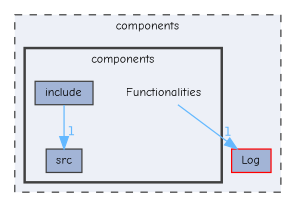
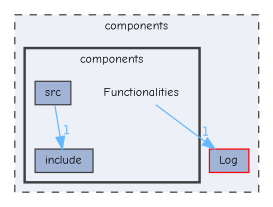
edge "include" -> "src": reversed
